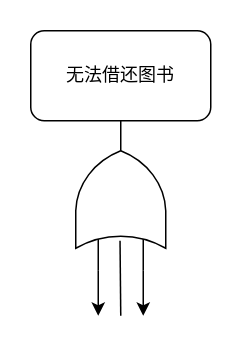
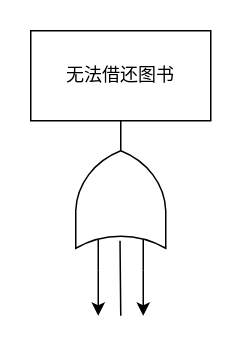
node "无法借还图书": shape rounded rectangle -> rectangle
